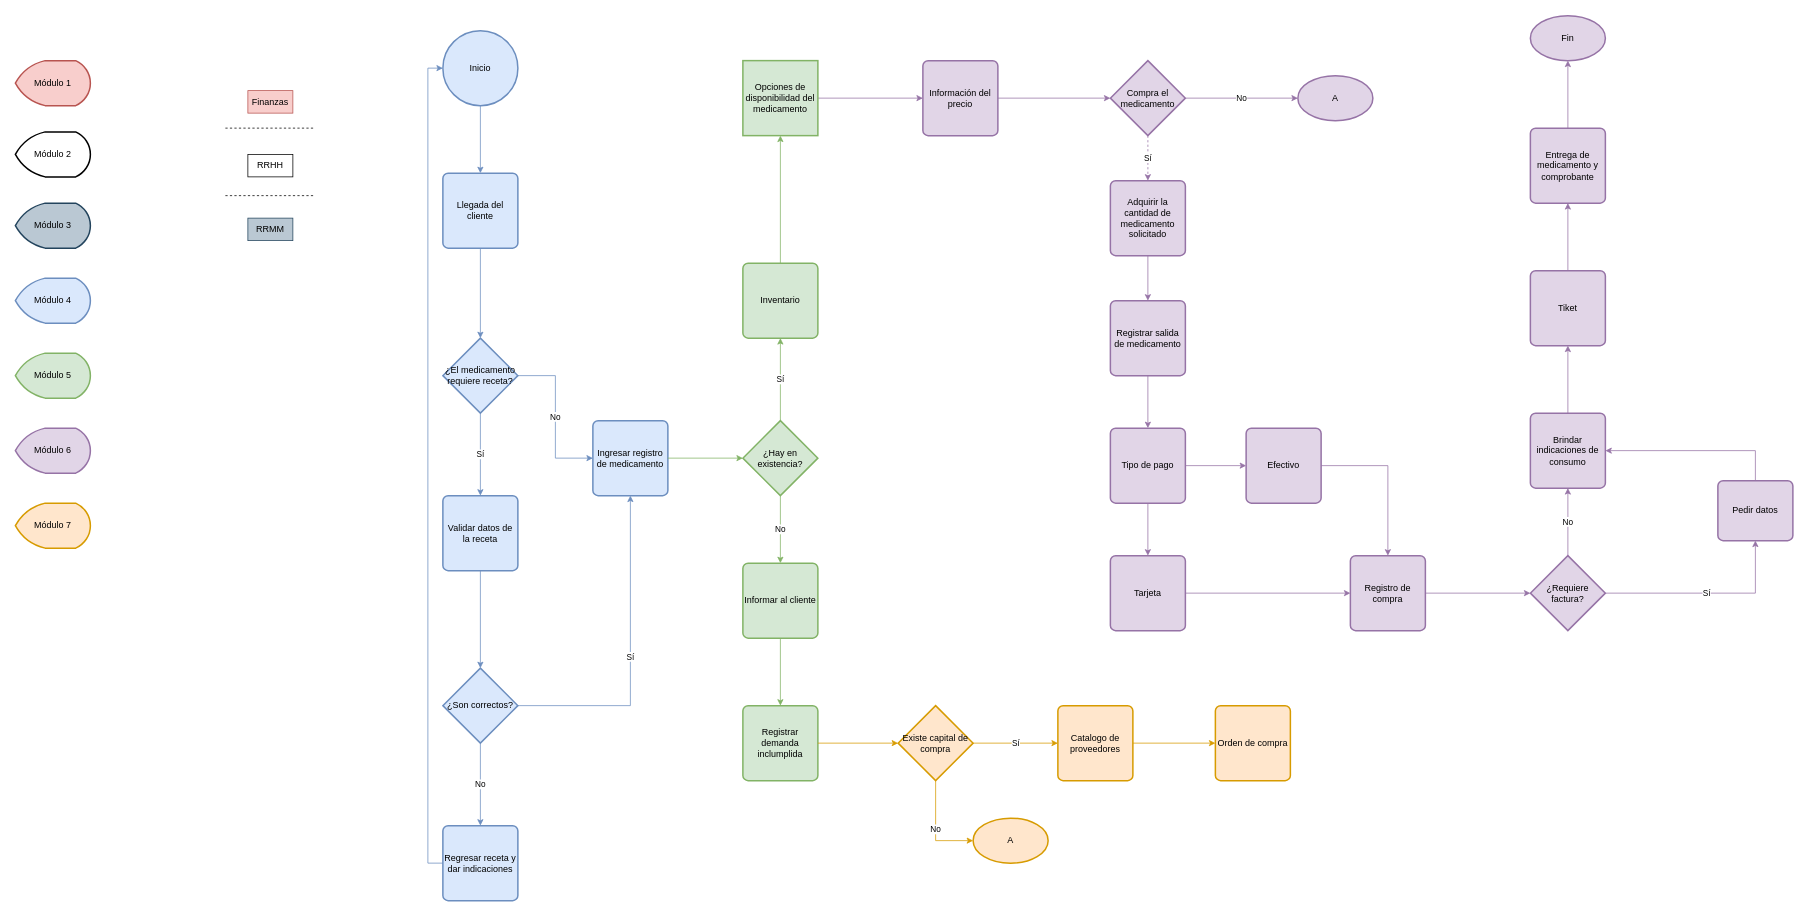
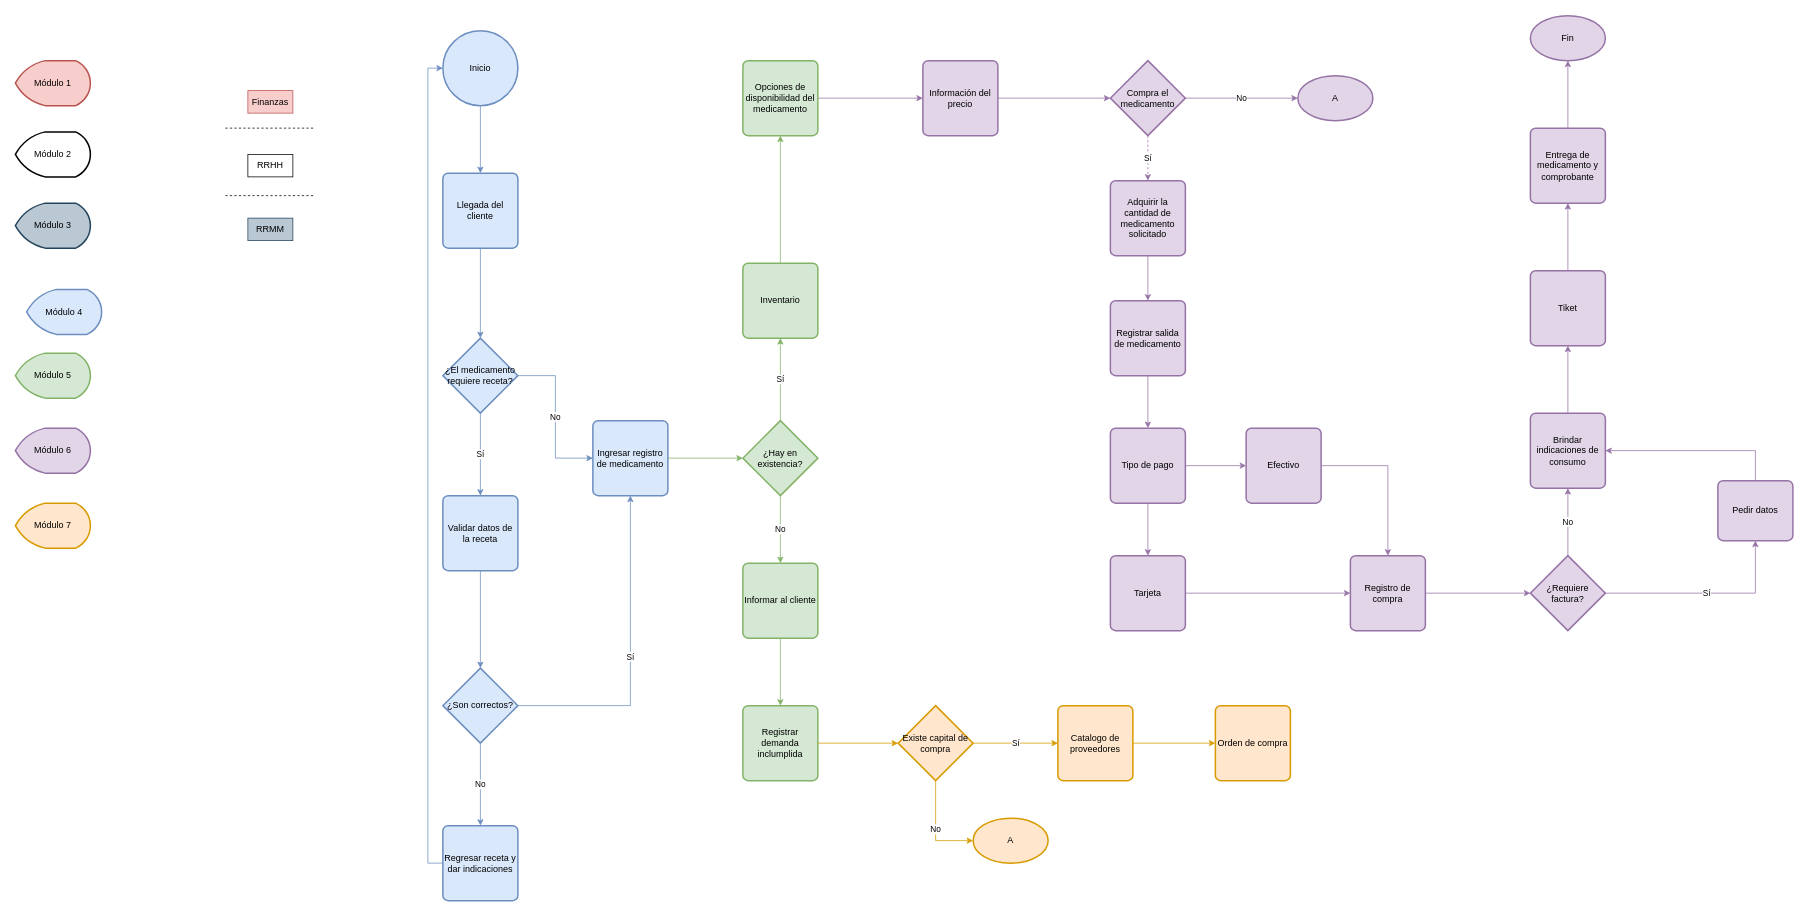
node "Opciones de disponibilidad del medicamento": shape rectangle -> rounded rectangle
node "Módulo 4": moved (53, 300) -> (64, 312)
